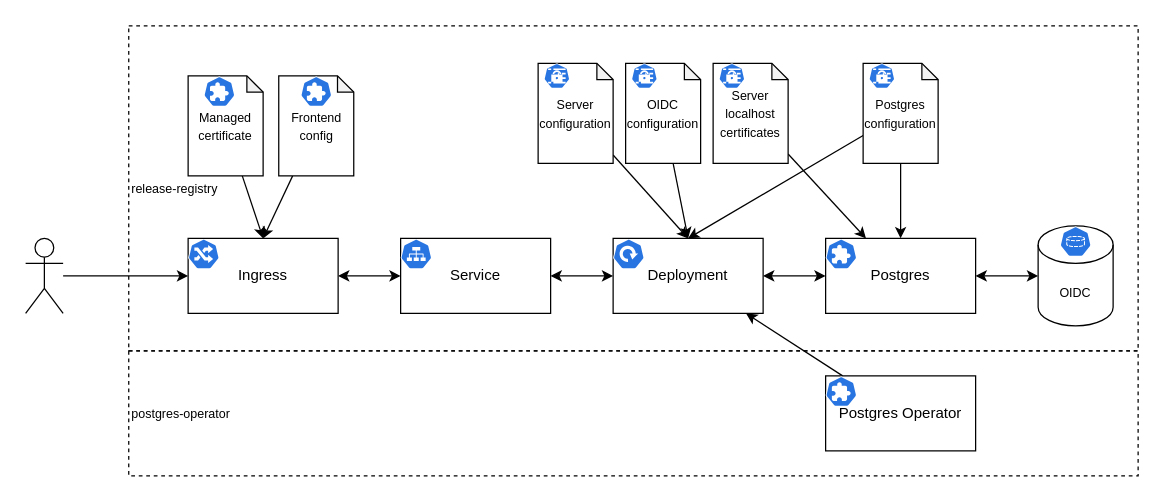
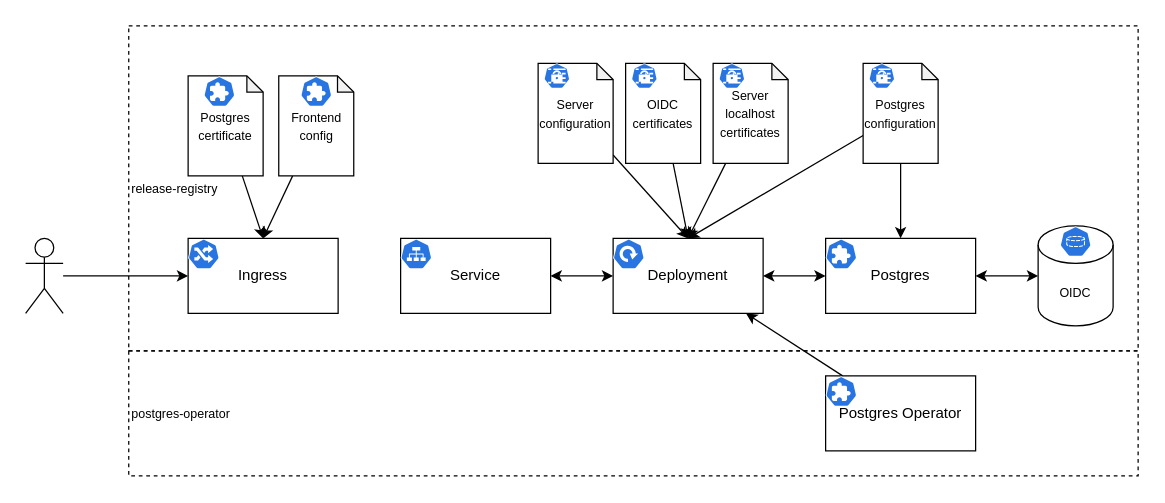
node "OIDC configuration": label "OIDC configuration" -> "OIDC certificates"
node "Managed certificate": label "Managed certificate" -> "Postgres certificate"
edge "Server localhost certificates" -> "Postgres": now "Server localhost certificates" -> "Deployment"
edge "Ingress" -- "Service": removed
